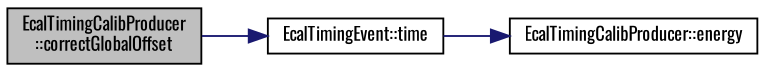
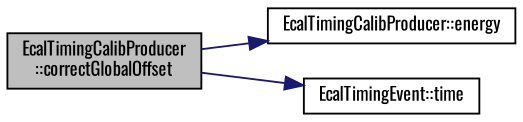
edge "EcalTimingEvent::time" -> "EcalTimingCalibProducer::energy": now "EcalTimingCalibProducer ::correctGlobalOffset" -> "EcalTimingCalibProducer::energy"
